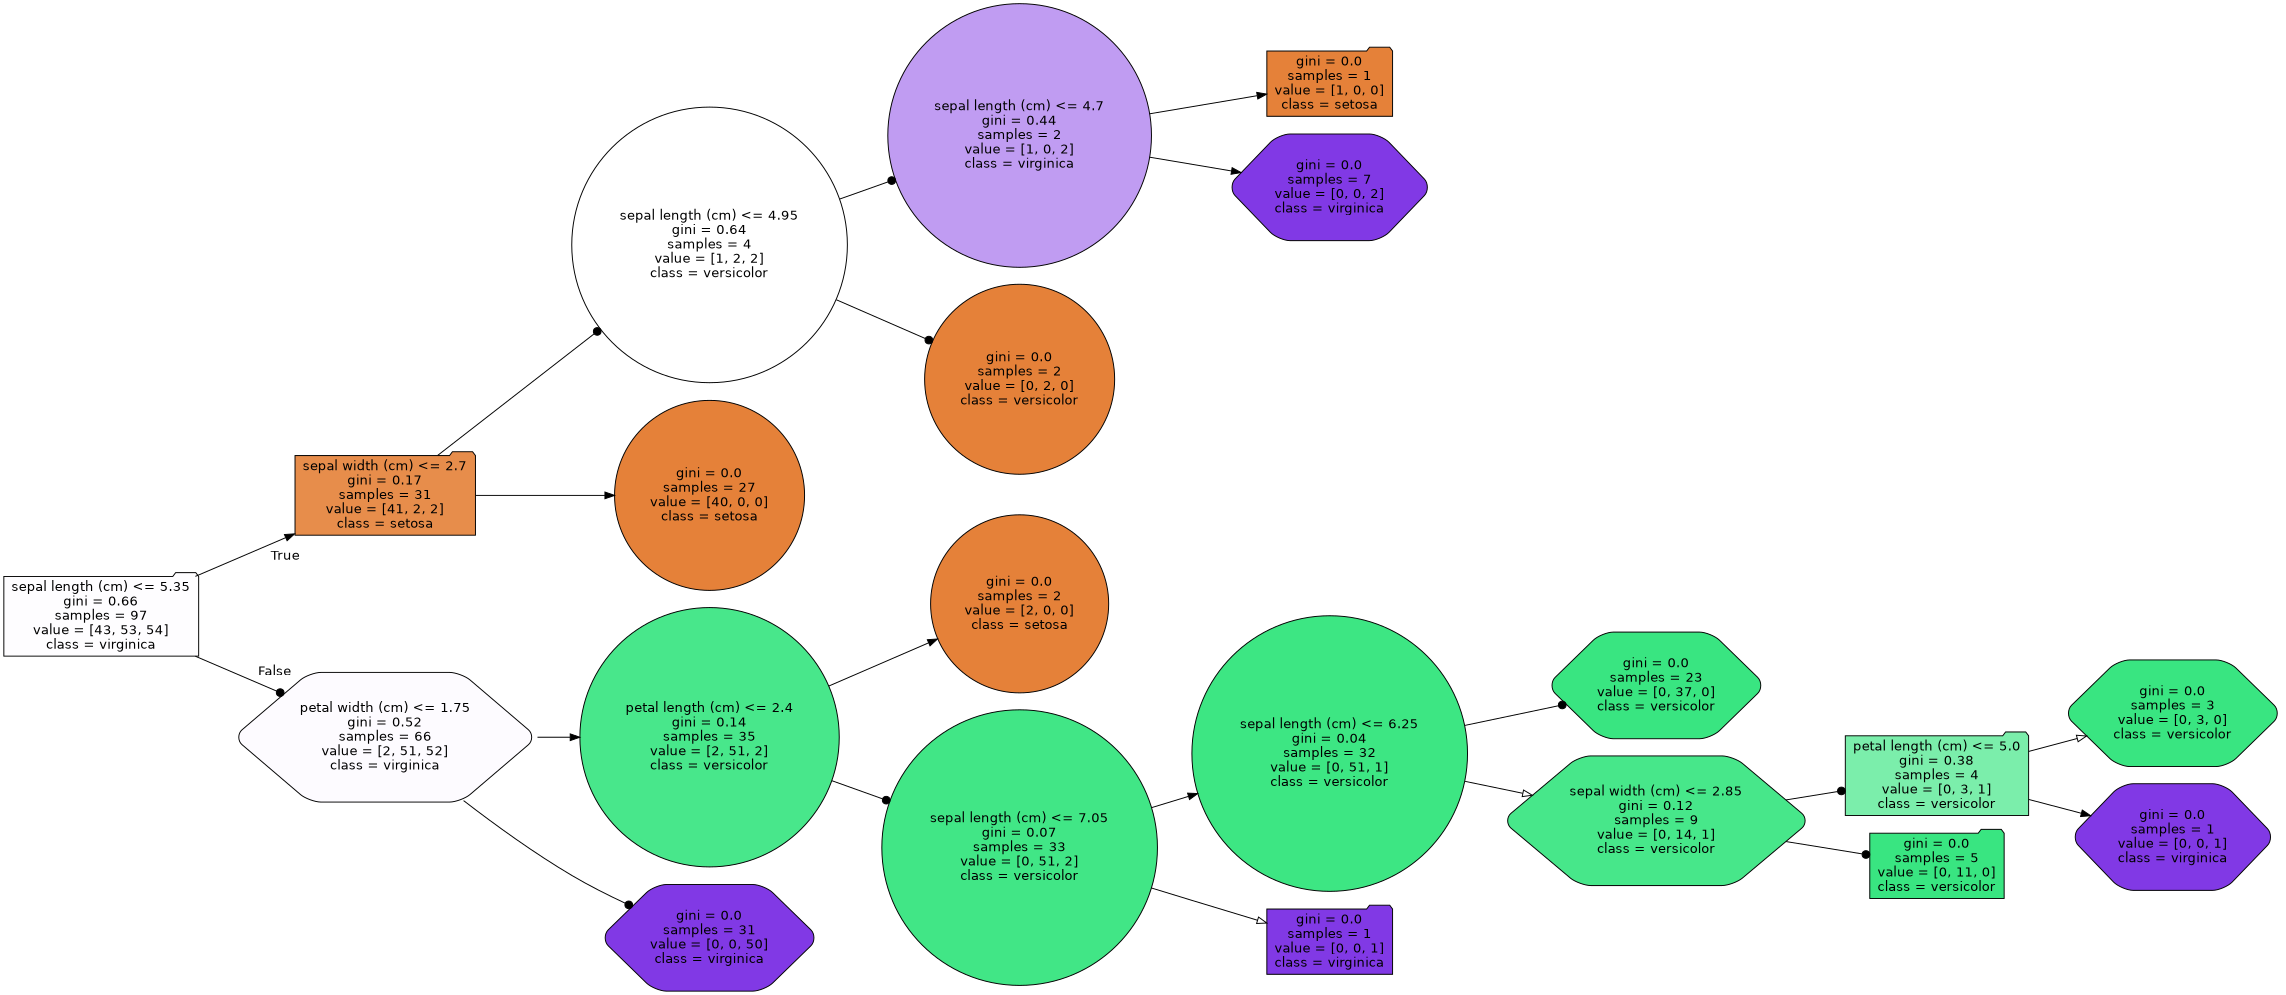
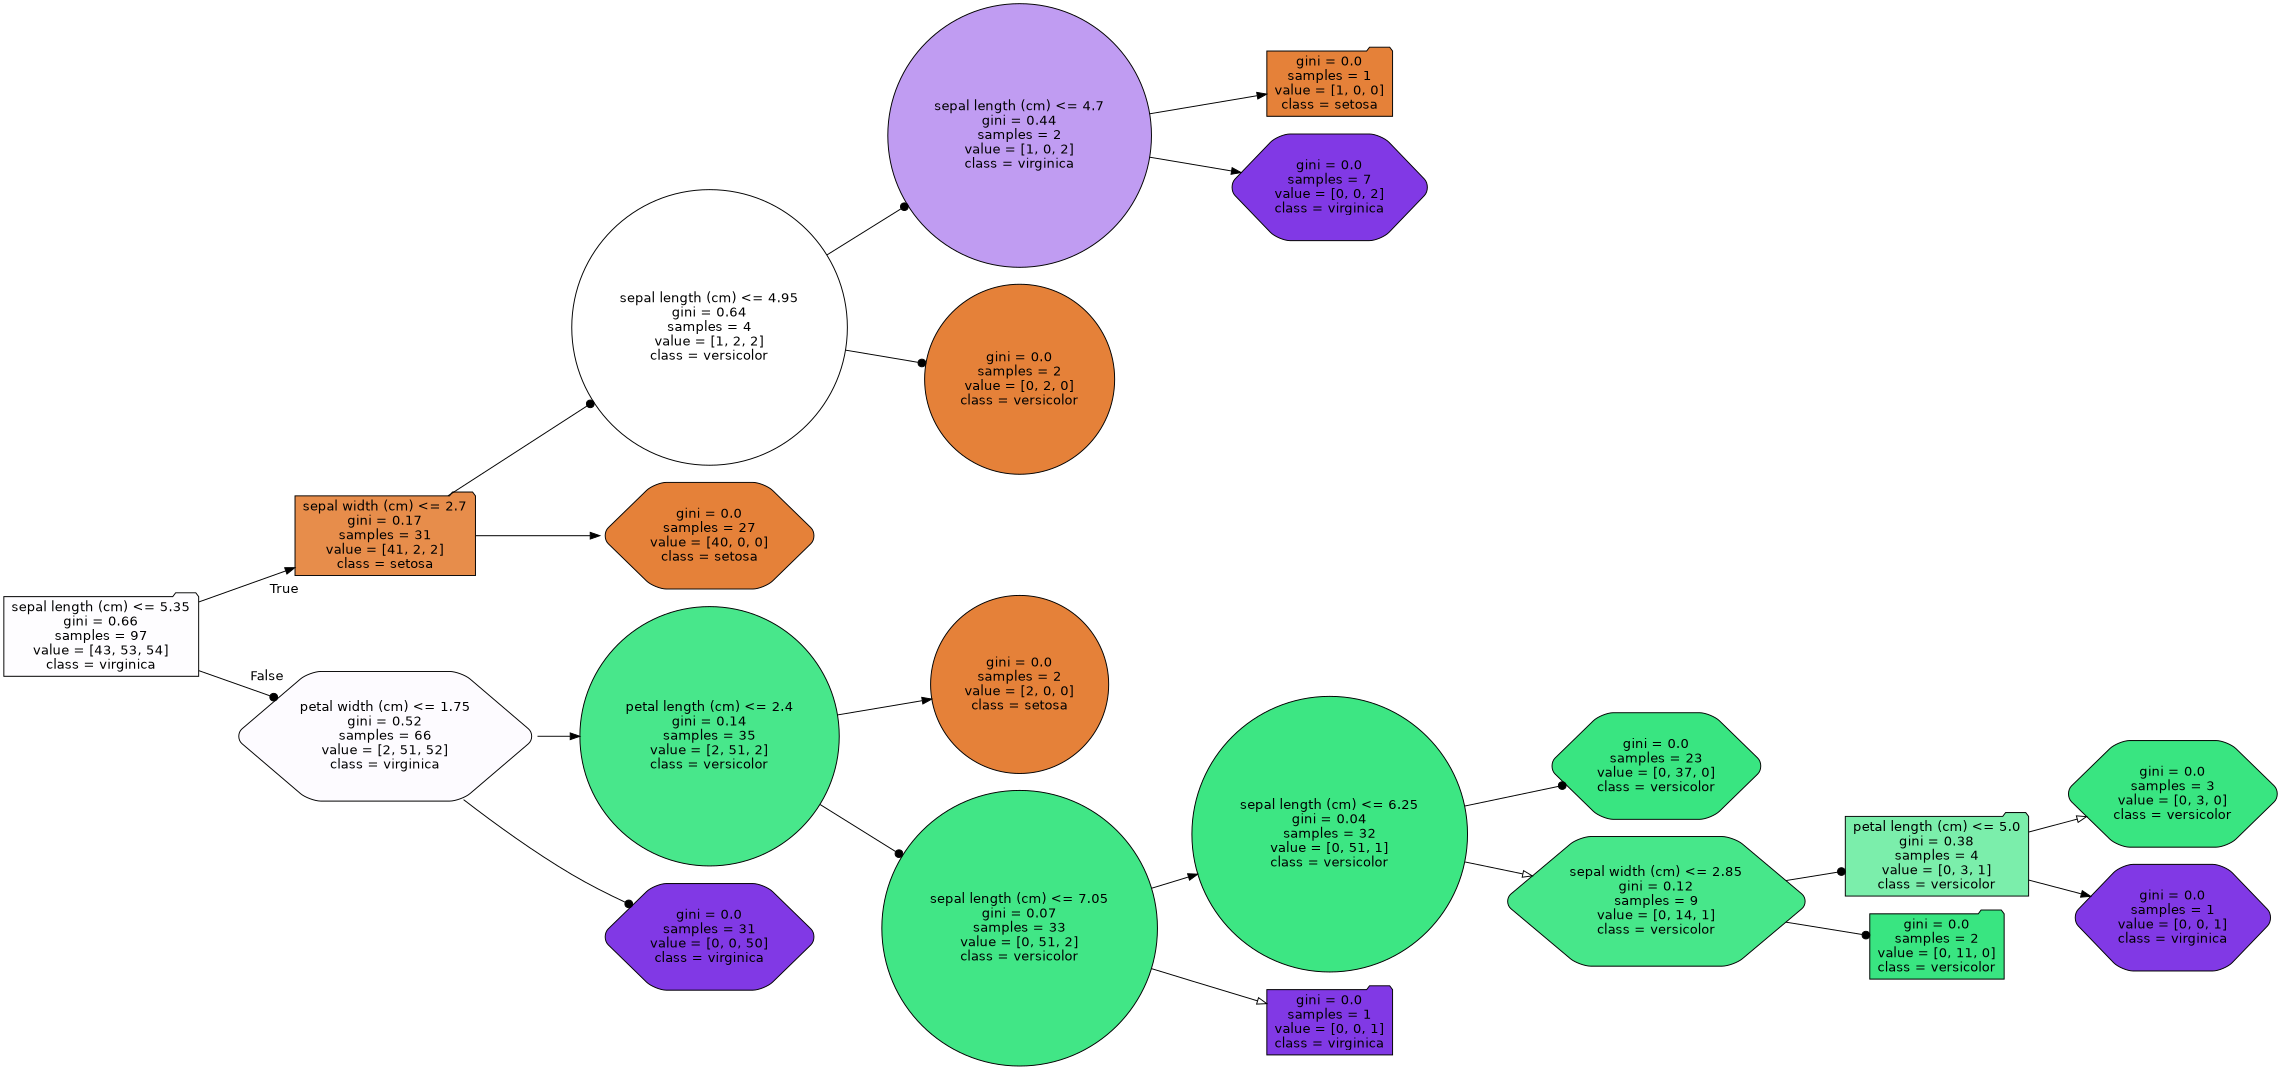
node "gini = 0.0 samples = 27 value = [40, 0, 0] class = setosa": shape circle -> hexagon
node "gini = 0.0 samples = 5 value = [0, 11, 0] class = versicolor": label "gini = 0.0 samples = 5 value = [0, 11, 0] class = versicolor" -> "gini = 0.0 samples = 2 value = [0, 11, 0] class = versicolor"
